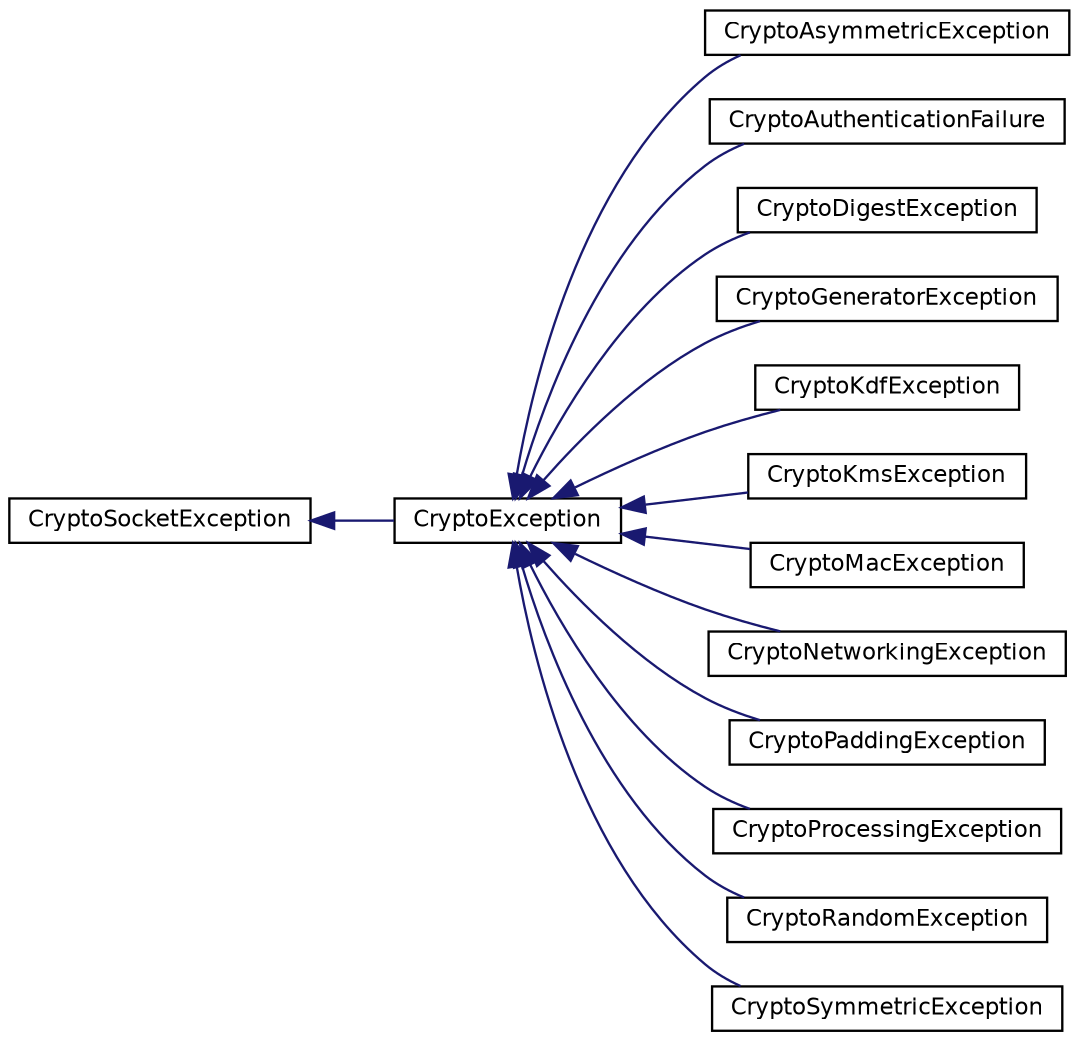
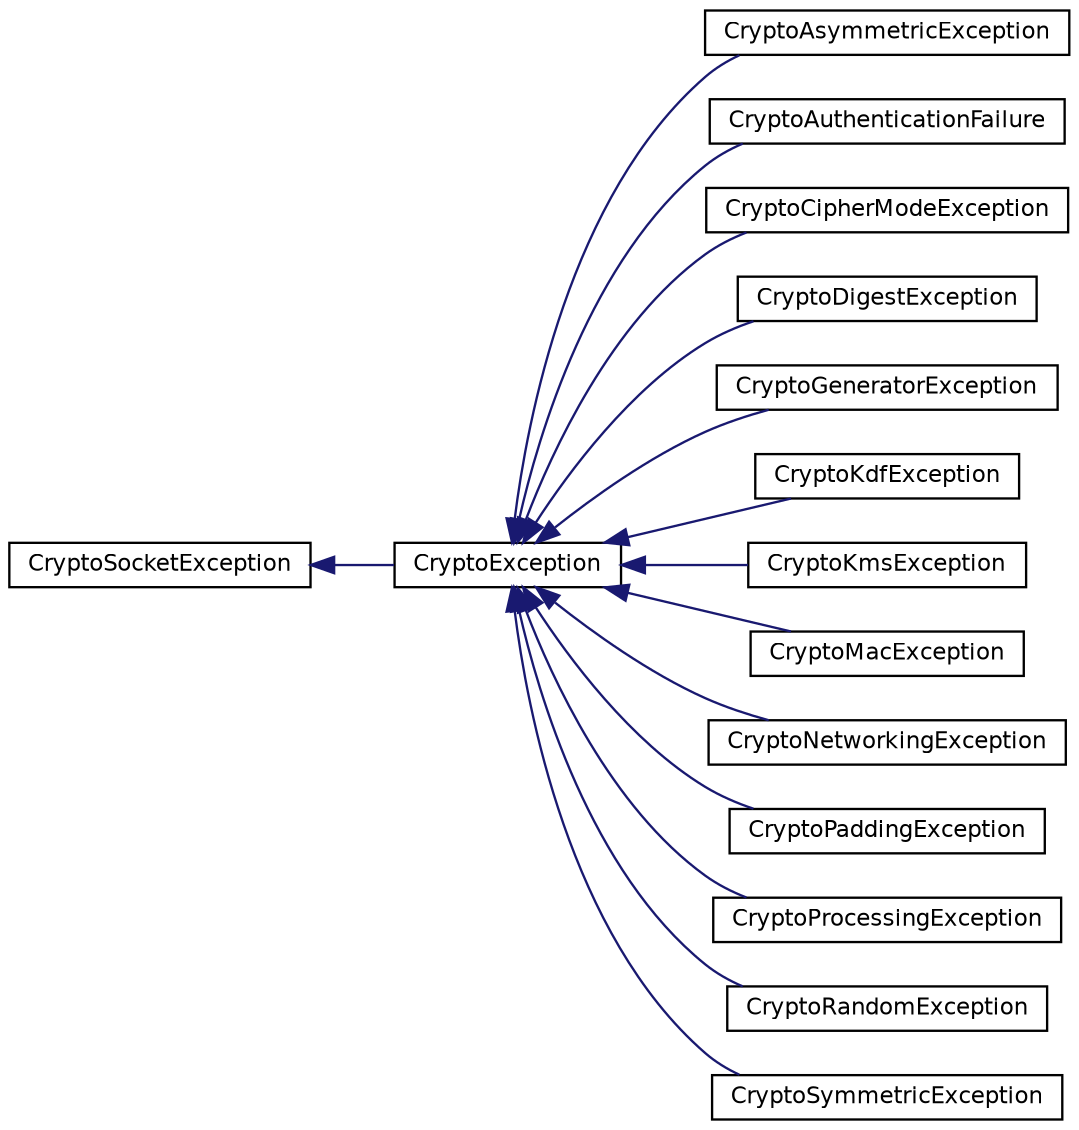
node "CryptoCipherModeException": added
